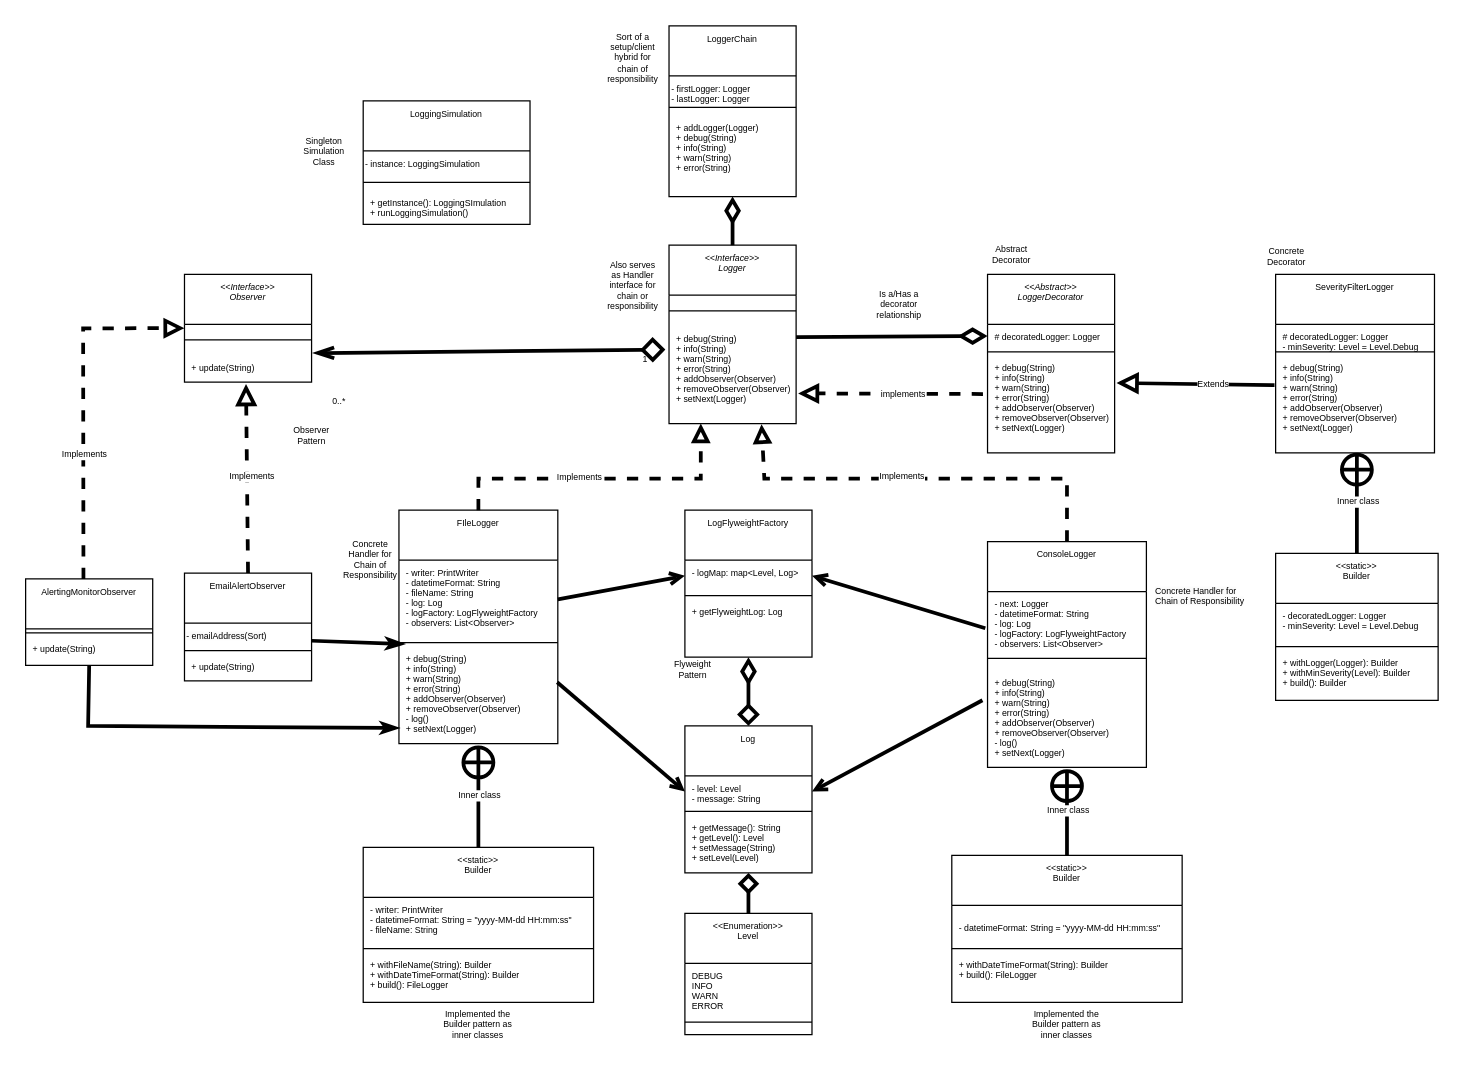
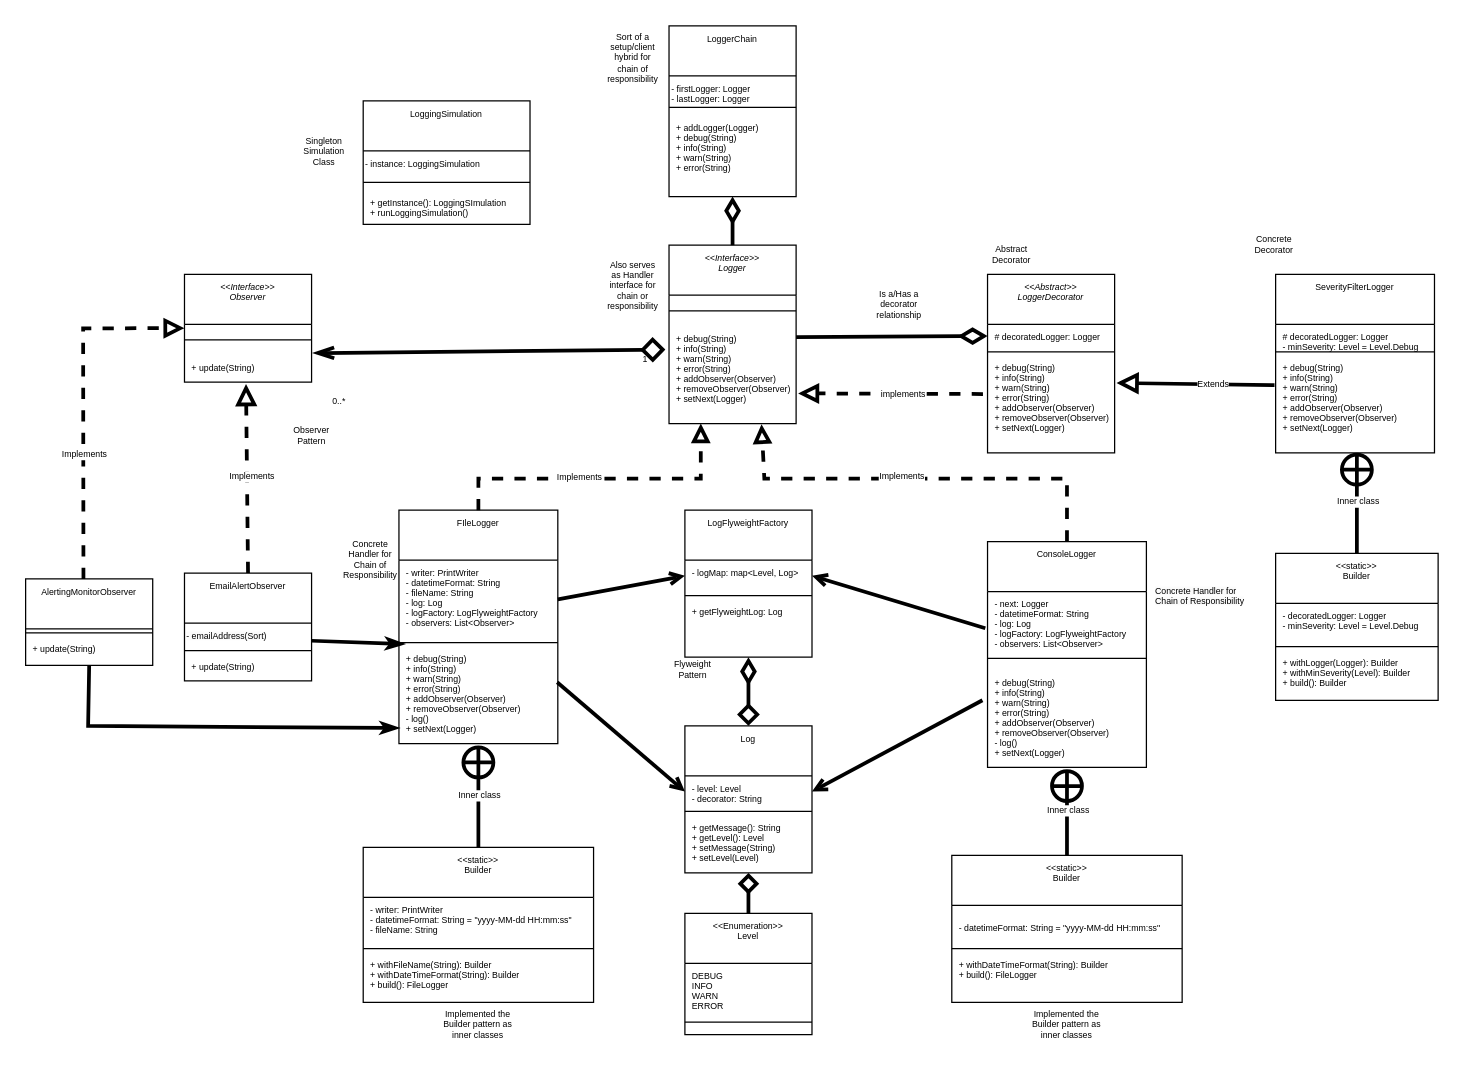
node "Concrete Decorator": moved (1287, 257) -> (1274, 244)
node "- level: Level - message: String": label "- level: Level - message: String" -> "- level: Level - decorator: String"
